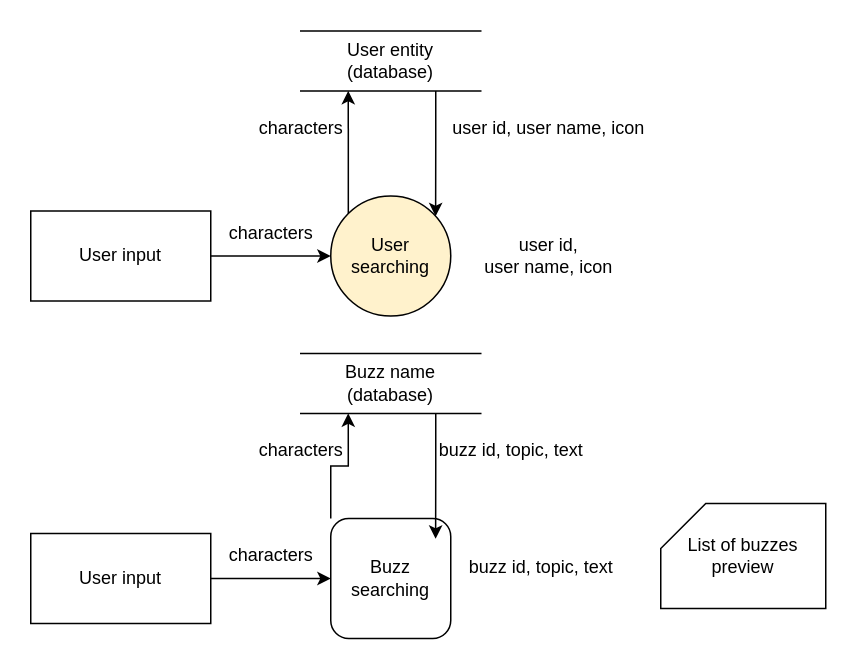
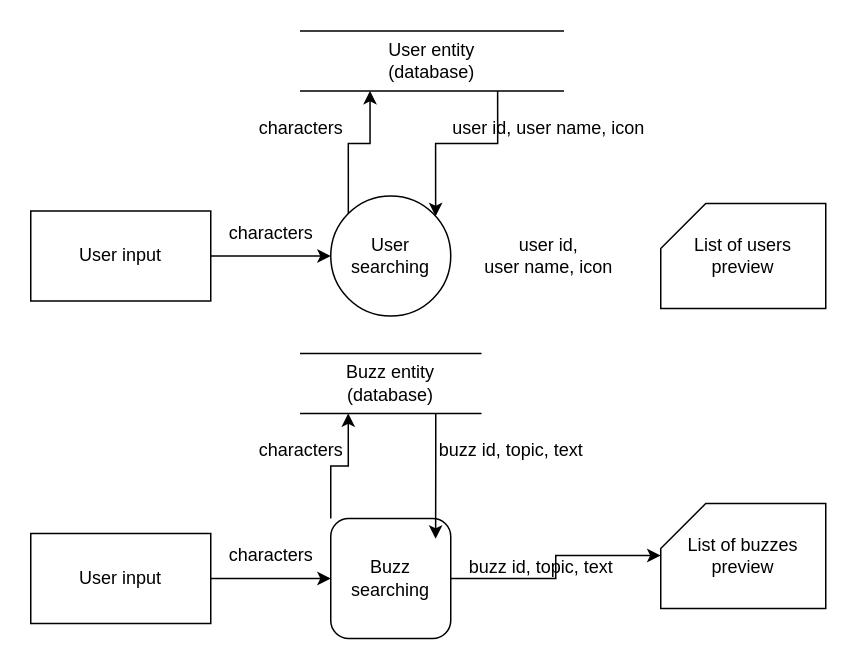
node "User entity (database)": size 180x60 -> 263x60
node "User searching": fillcolor #fff2cc -> #ffffff
node "List of users preview": added
node "Buzz name (database)": label "Buzz name (database)" -> "Buzz entity (database)"
edge "Buzz searching" -> "List of buzzes preview": added
